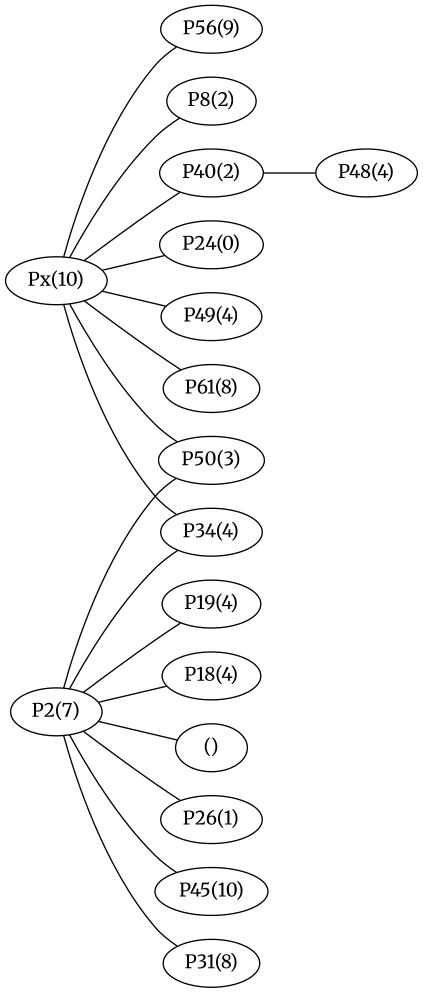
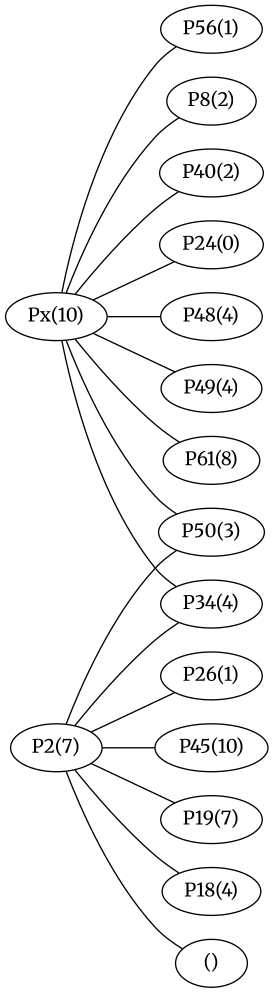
node "P56(9)": label "P56(9)" -> "P56(1)"
edge "P40(2)" -- "P48(4)": now "Px(10)" -- "P48(4)"
node "P19(4)": label "P19(4)" -> "P19(7)"
node "P31(8)": removed
